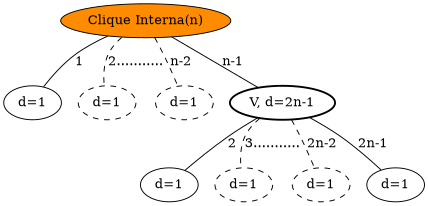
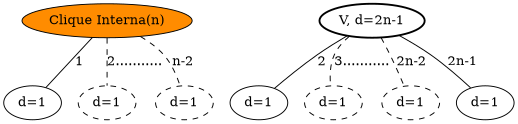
edge "Clique Interna(n)" -- "V, d=2n-1": removed, label "n-1"
